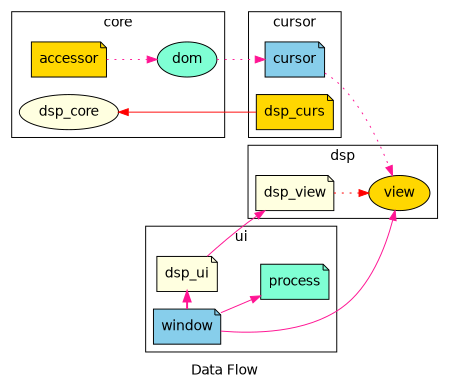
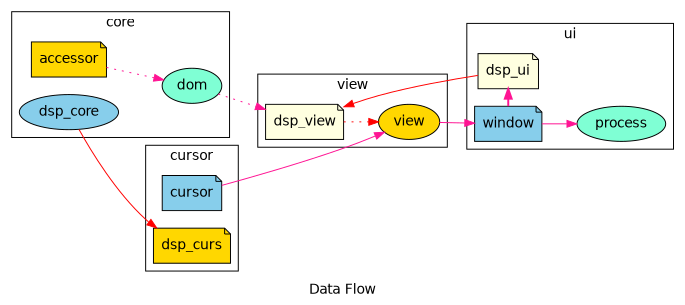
edge "dom" -> "cursor": now "dom" -> "dsp_view"
node "dsp_core": fillcolor lightyellow -> skyblue
edge "dsp_curs" -> "dsp_core": reversed
edge "cursor" -> "view": style dotted -> solid
cluster "dsp": label "dsp" -> "view"
edge "dsp_ui" -> "dsp_view": color deeppink -> red
node "process": shape note -> ellipse
edge "window" -> "view": reversed
